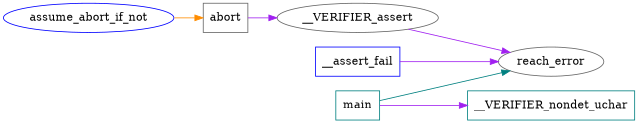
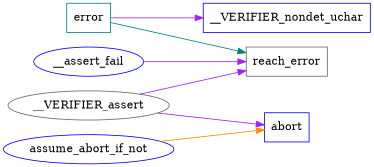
node "abort": color gray40 -> blue
edge "abort" -> "__VERIFIER_assert": reversed
node "__assert_fail": shape box -> ellipse
node "reach_error": shape ellipse -> box
node "main": label "main" -> "error"
node "__VERIFIER_nondet_uchar": color teal -> blue
